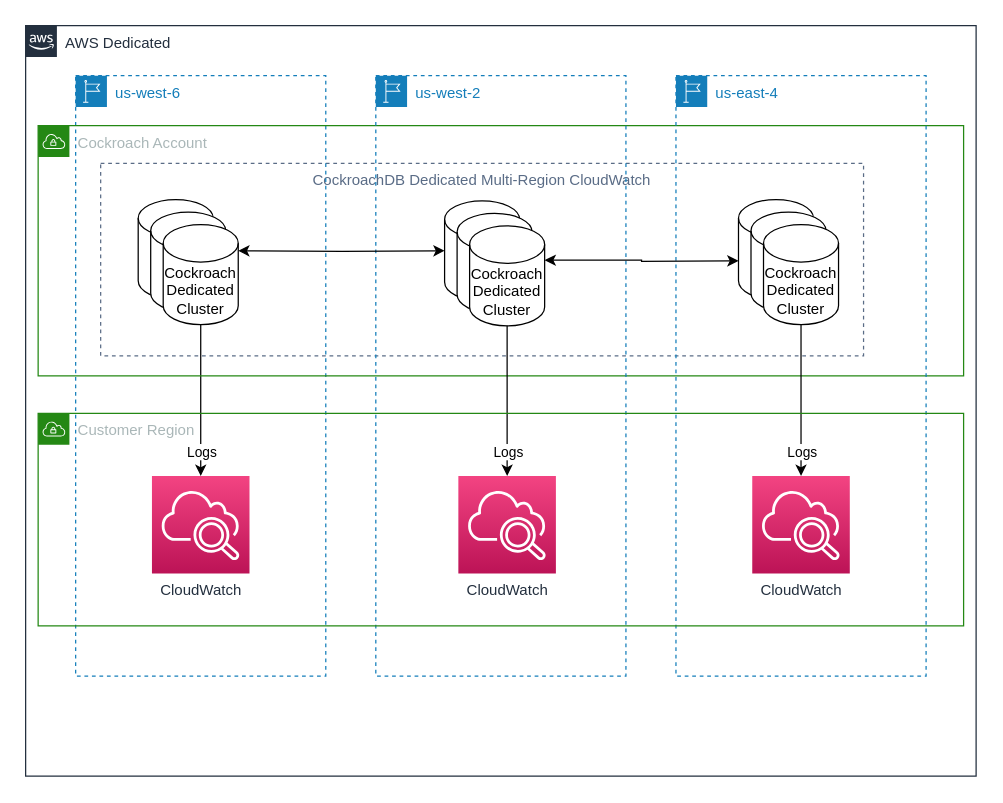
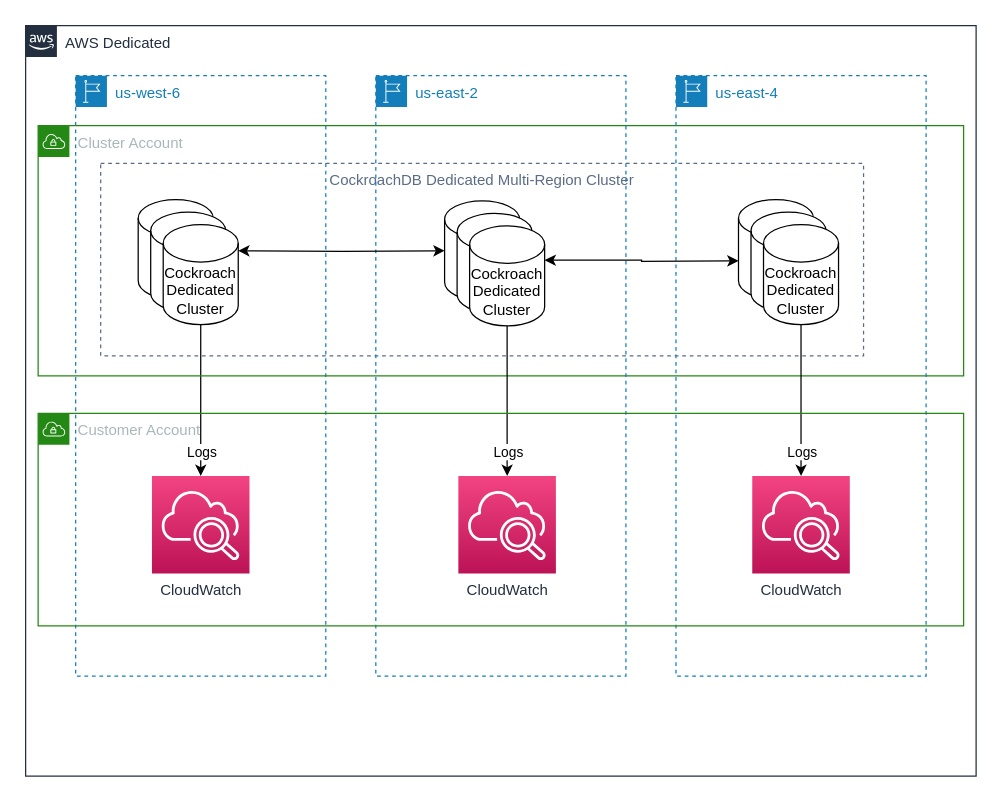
node "us-west-2": label "us-west-2" -> "us-east-2"
node "Cockroach Account": label "Cockroach Account" -> "Cluster Account"
node "CockroachDB Dedicated Multi-Region CloudWatch": label "CockroachDB Dedicated Multi-Region CloudWatch" -> "CockroachDB Dedicated Multi-Region Cluster"
node "Customer Region": label "Customer Region" -> "Customer Account"
